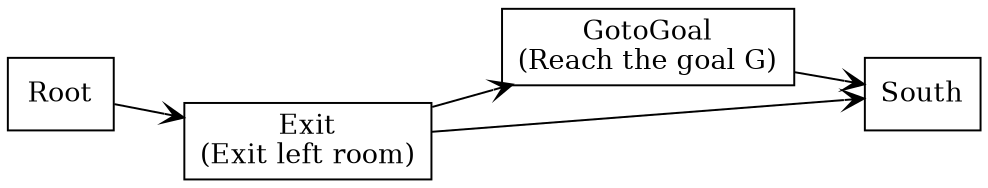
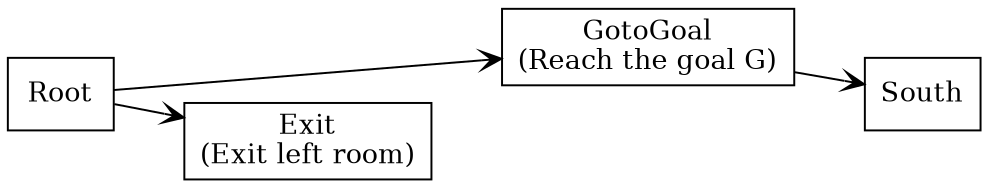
edge "Exit (Exit left room)" -> "GotoGoal (Reach the goal G)": now "Root" -> "GotoGoal (Reach the goal G)"
edge "Exit (Exit left room)" -> "South": removed
